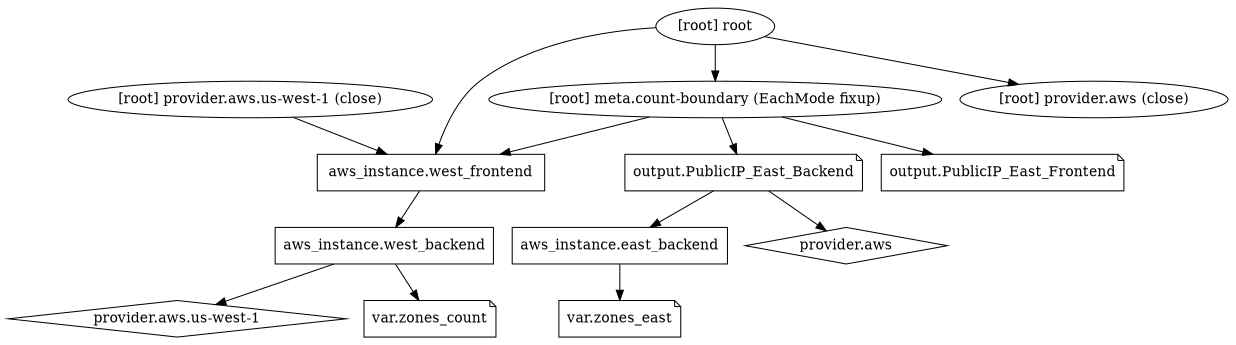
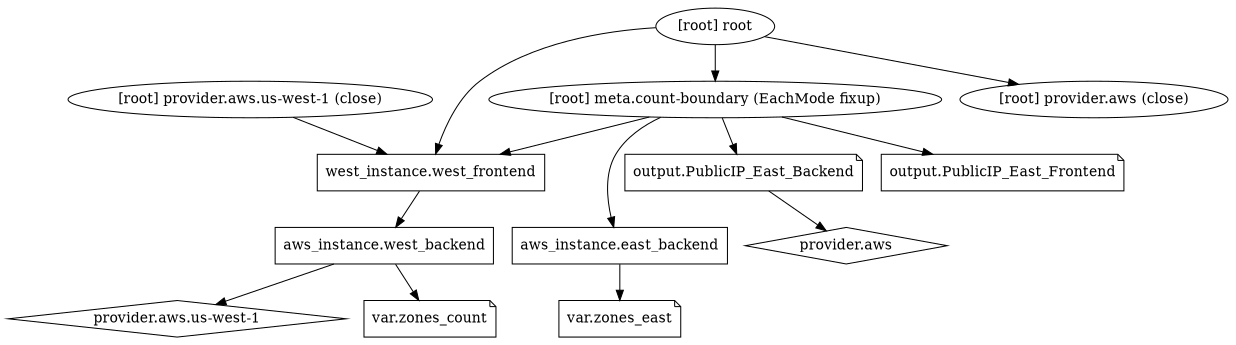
node "aws_instance.west_frontend": label "aws_instance.west_frontend" -> "west_instance.west_frontend"
edge "output.PublicIP_East_Backend" -> "aws_instance.east_backend": now "[root] meta.count-boundary (EachMode fixup)" -> "aws_instance.east_backend"
